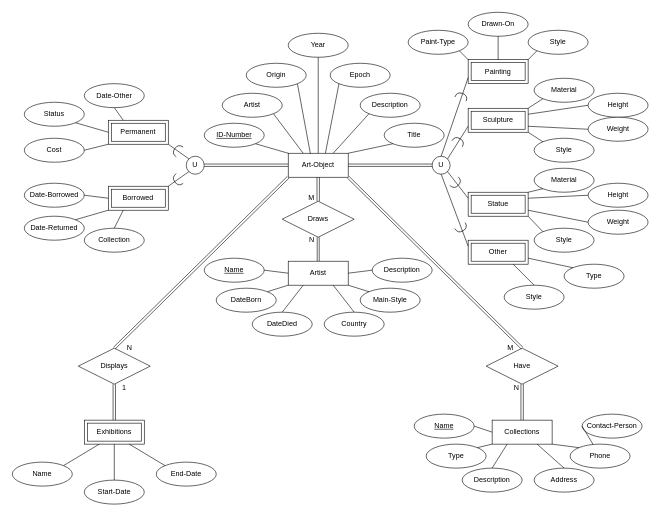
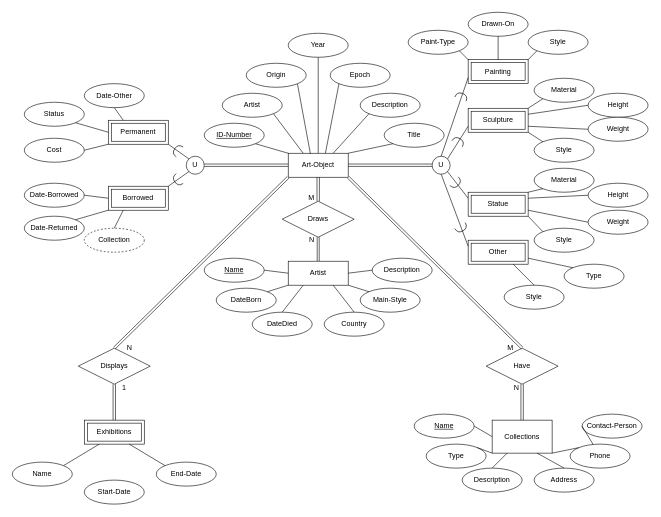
node "Collection": style solid -> dashed
node "Collections": size 60x24 -> 60x33
edge "Exhibitions" -- "Start-Date": removed
